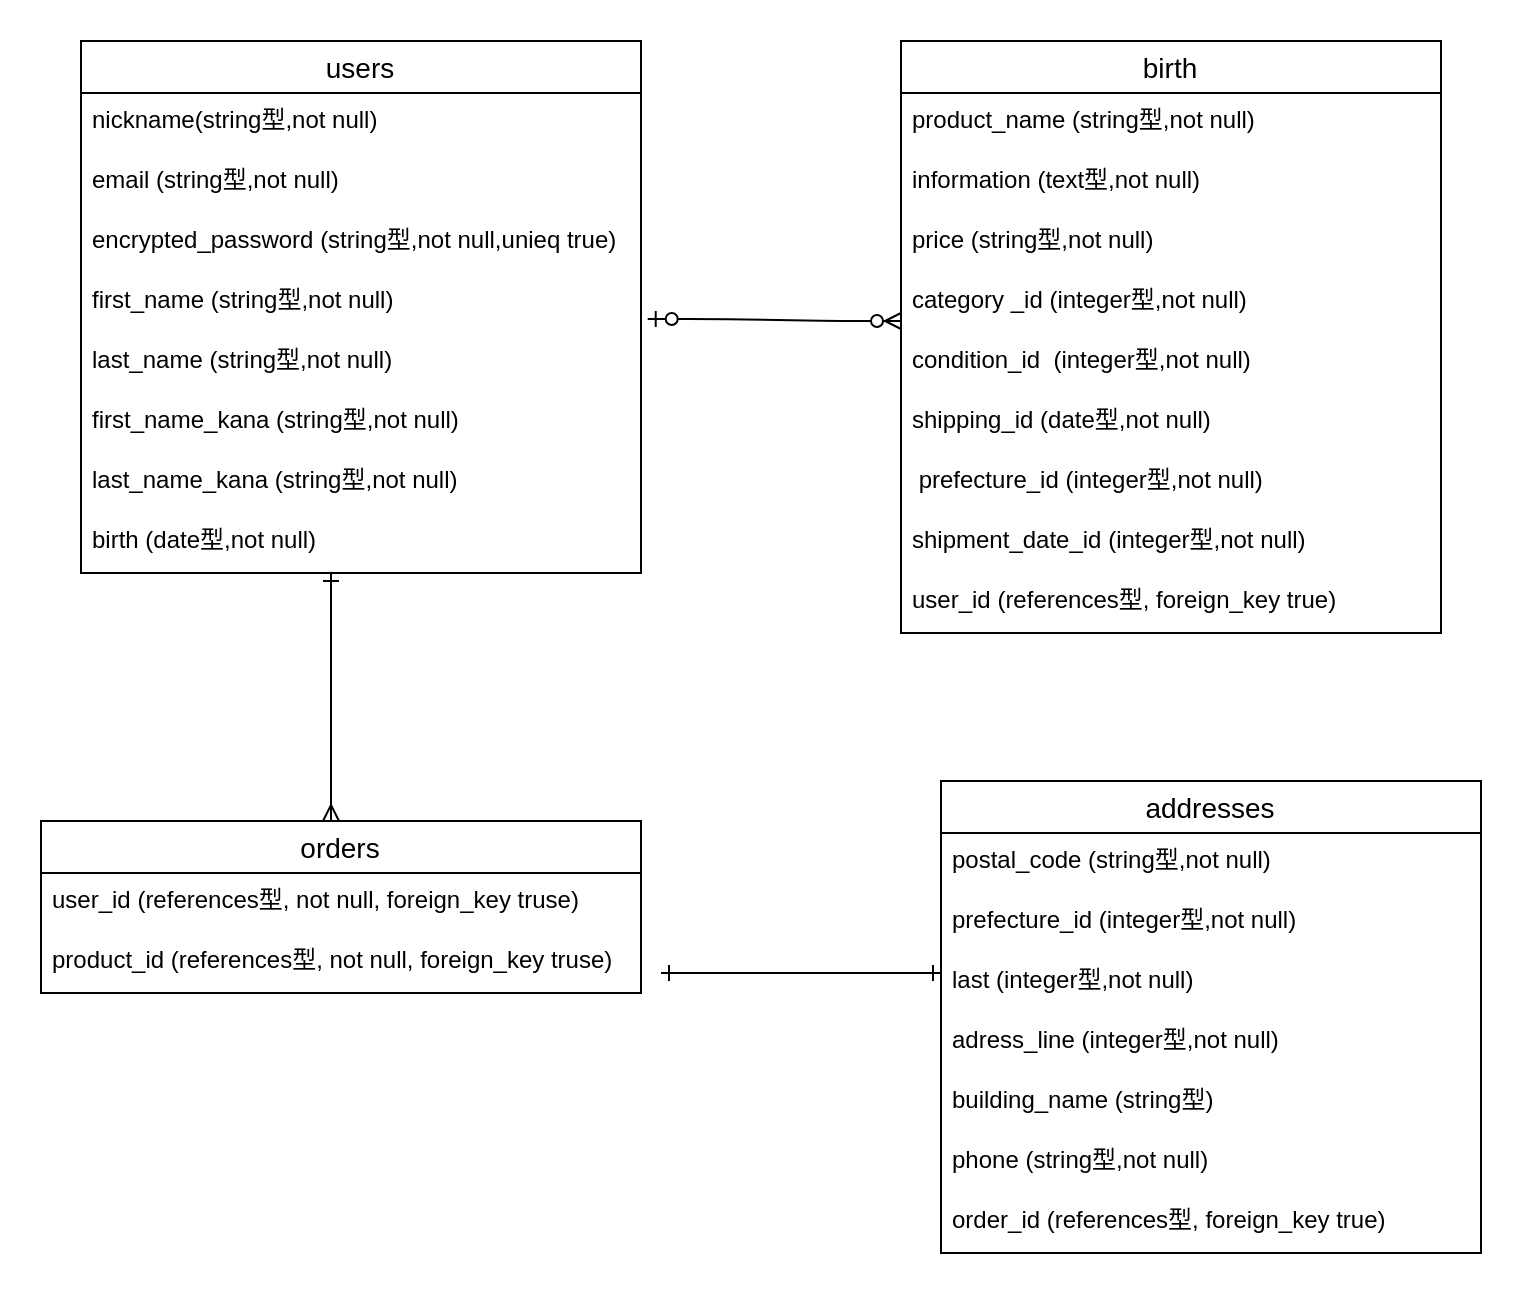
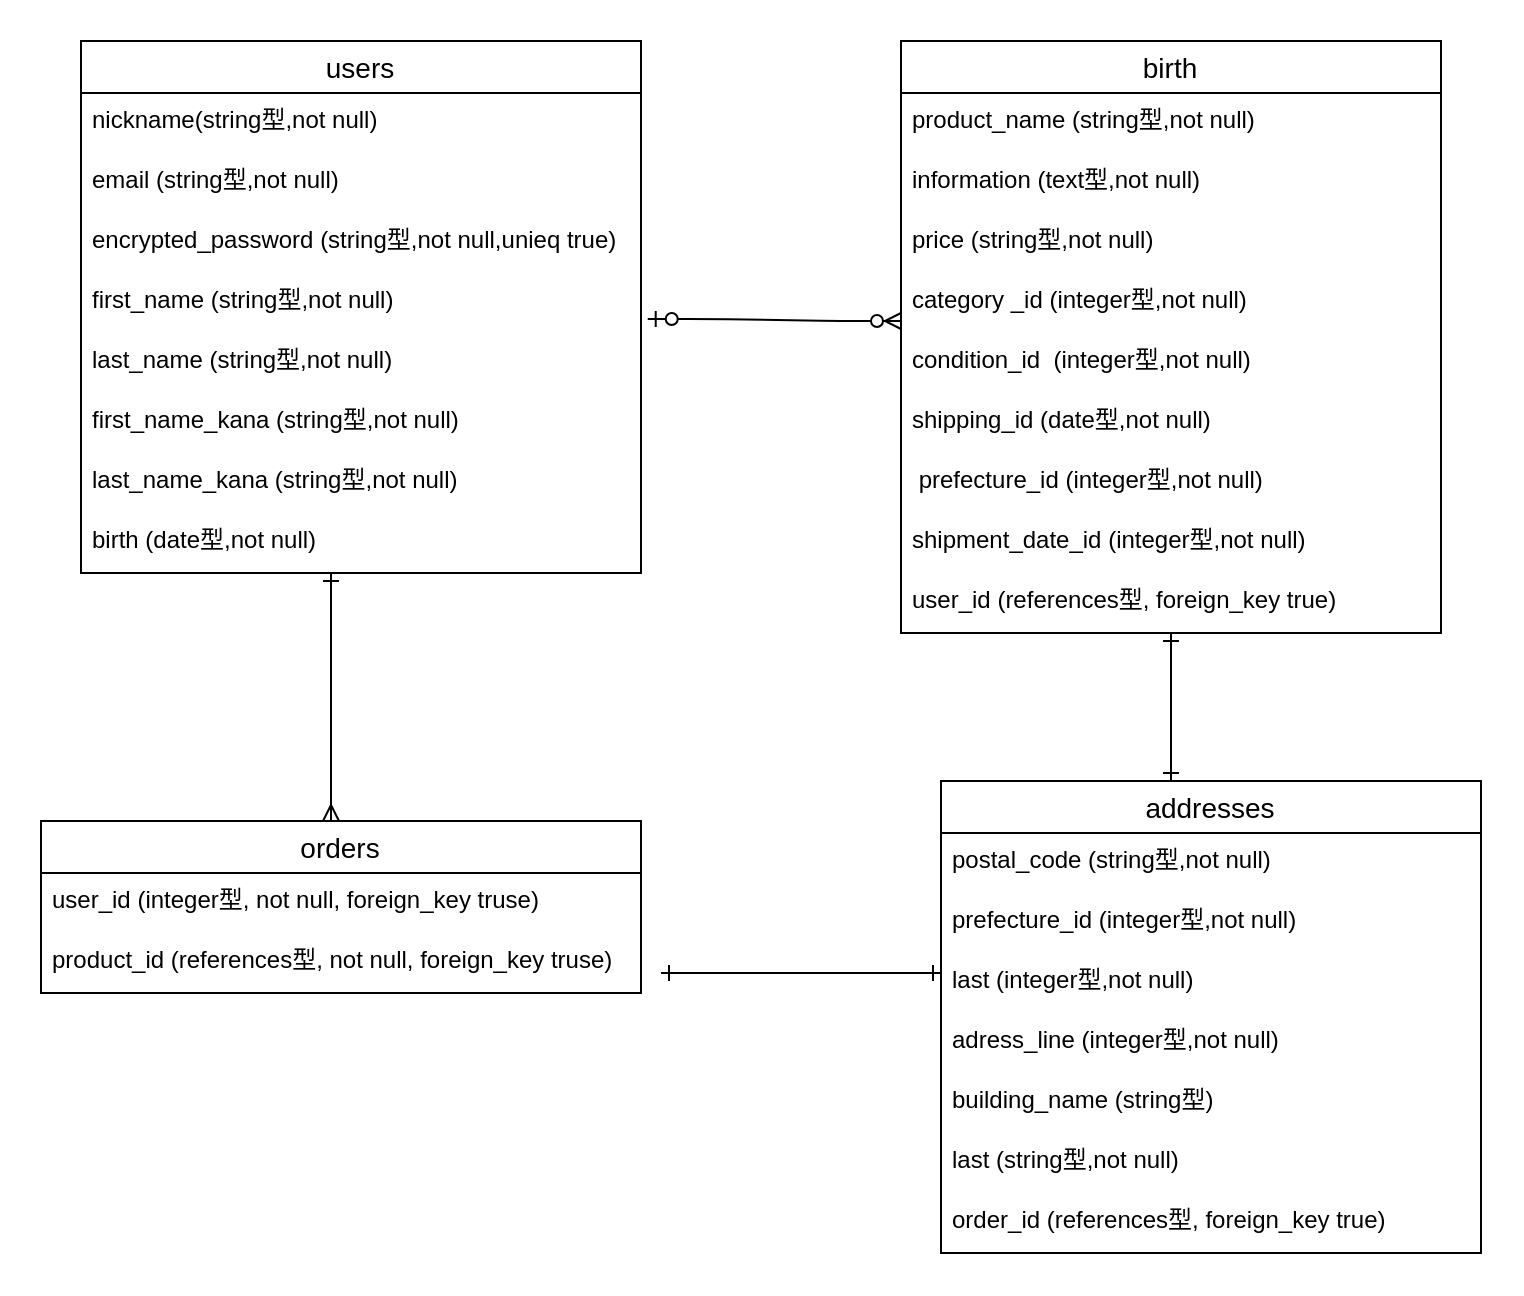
edge "birth" -- "addresses": added
node "user_id (references型, not null, foreign_key truse)": label "user_id (references型, not null, foreign_key truse)" -> "user_id (integer型, not null, foreign_key truse)"
node "phone (string型,not null)": label "phone (string型,not null)" -> "last (string型,not null)"
